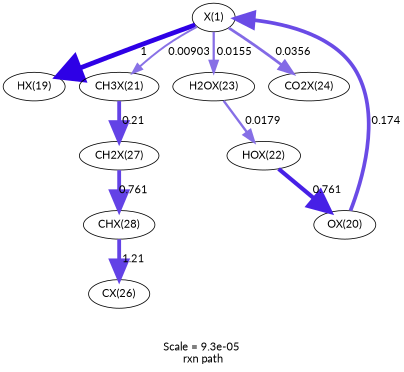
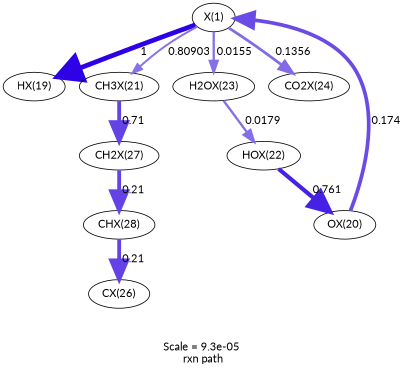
edge "X(1)" -> "CH3X(21)": label " 0.00903" -> " 0.80903"
edge "X(1)" -> "CO2X(24)": label " 0.0356" -> " 0.1356"
edge "CH3X(21)" -> "CH2X(27)": label " 0.21" -> " 0.71"
edge "CH2X(27)" -> "CHX(28)": label " 0.761" -> " 0.21"
edge "CHX(28)" -> "CX(26)": label " 1.21" -> " 0.21"
